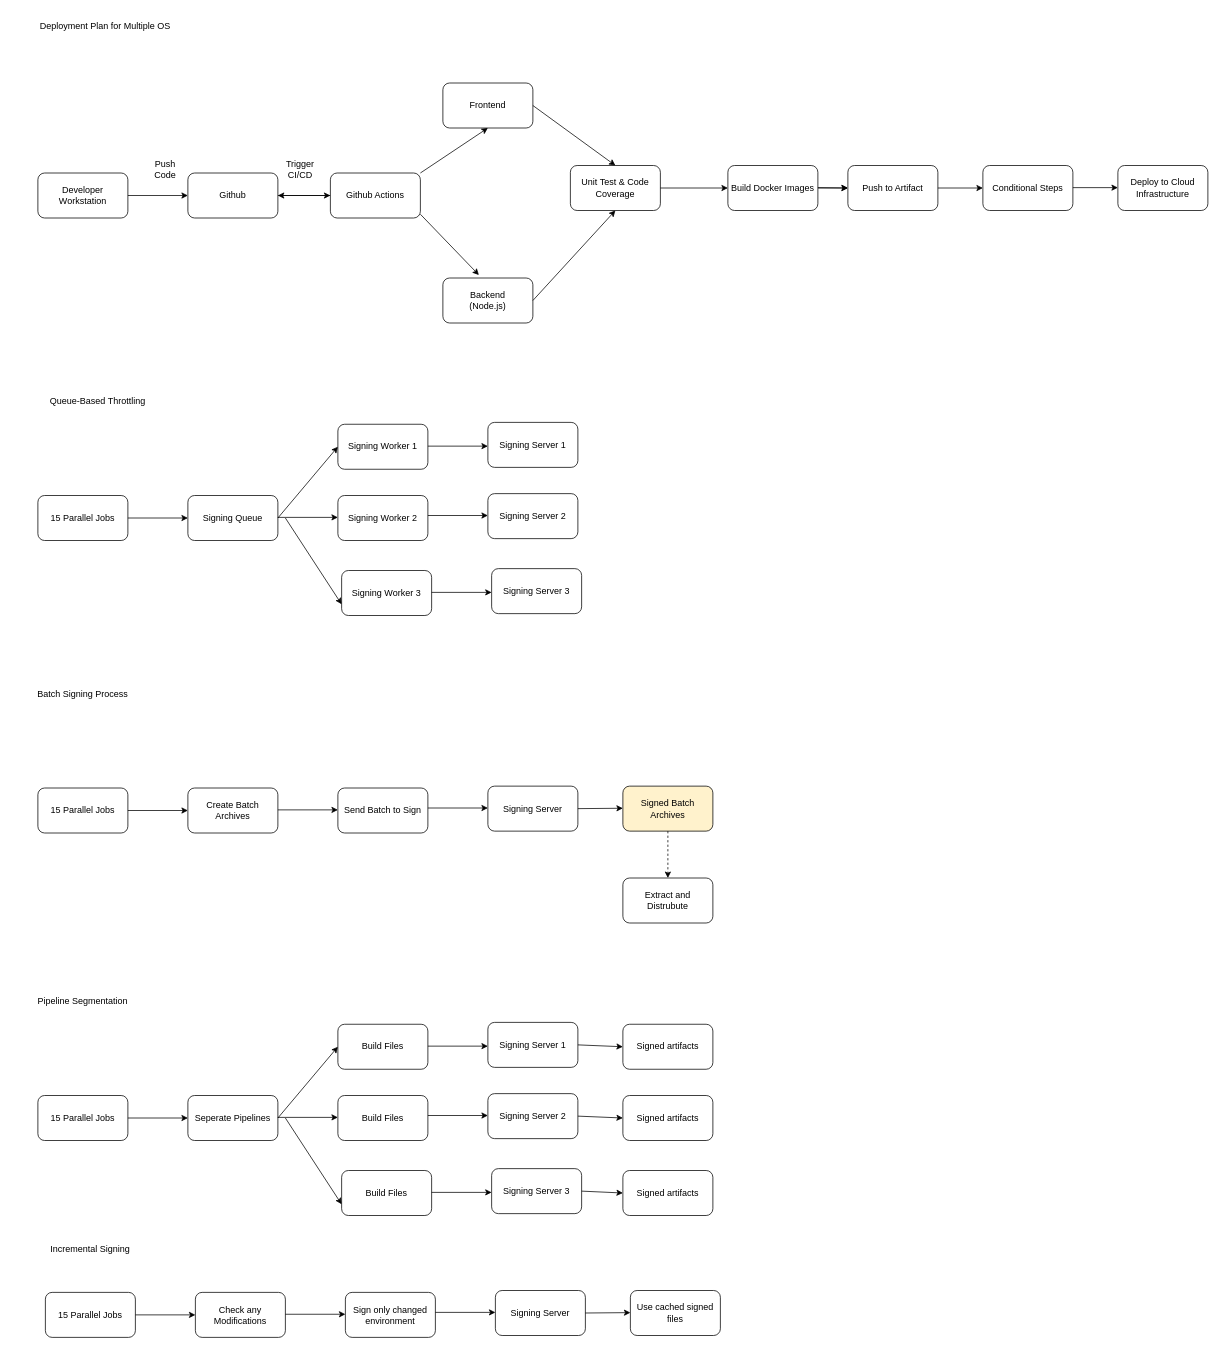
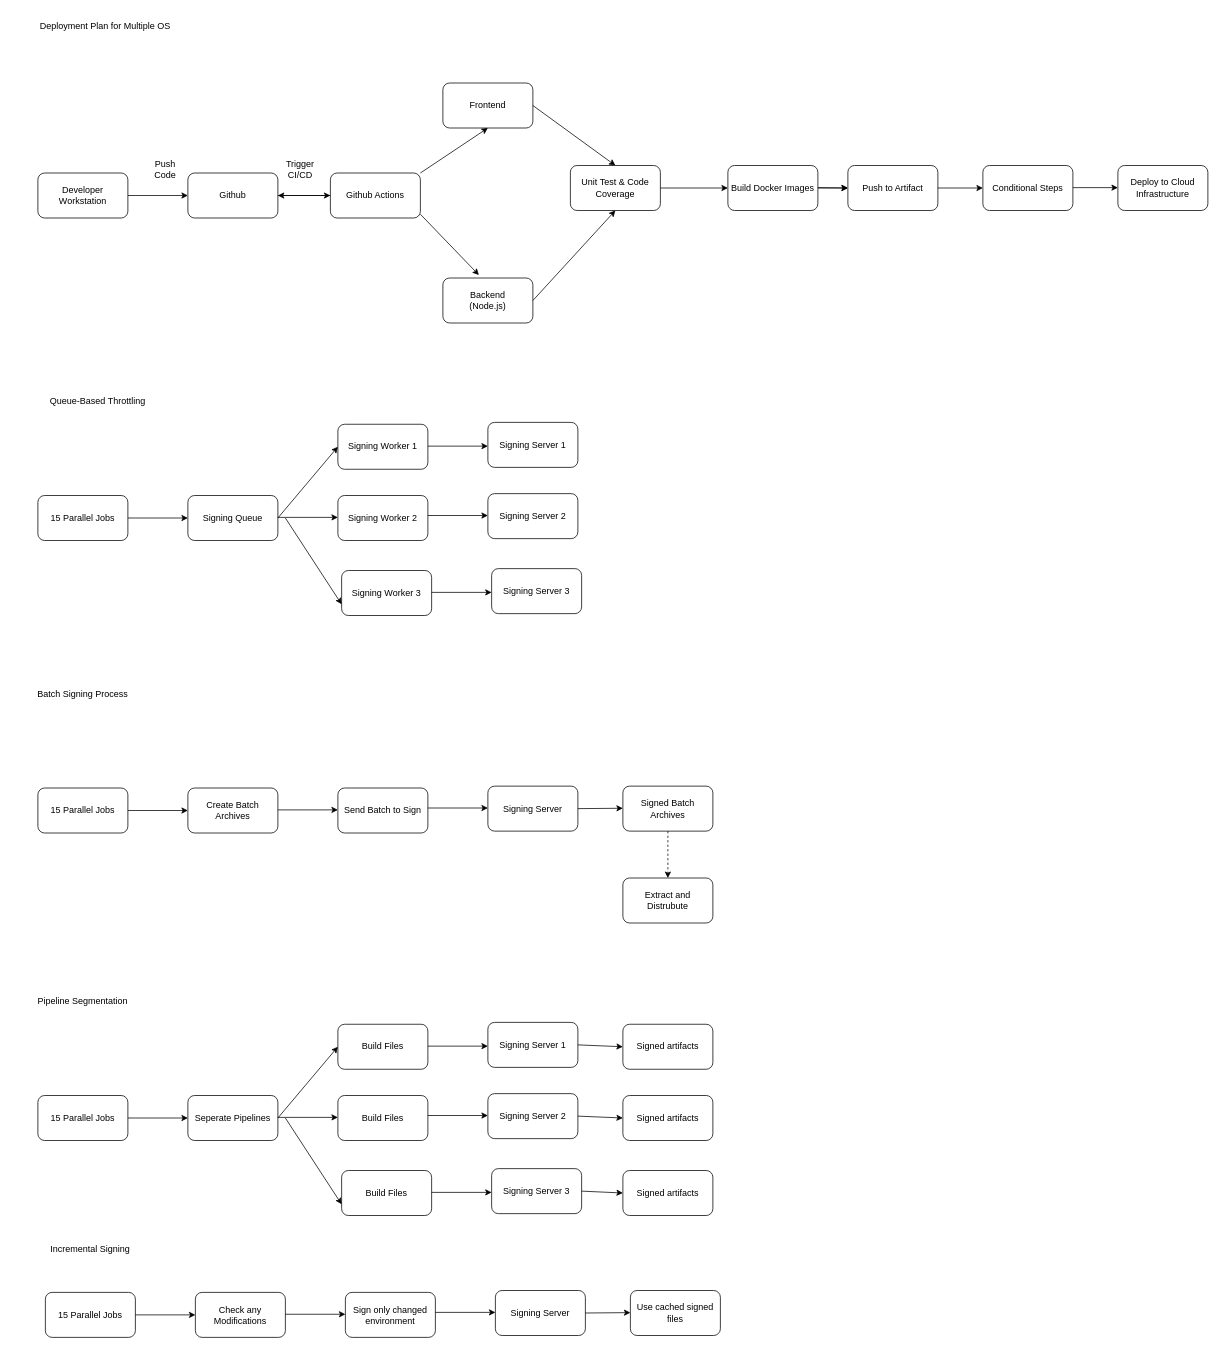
node "Signed Batch Archives": fillcolor #fff2cc -> #ffffff
